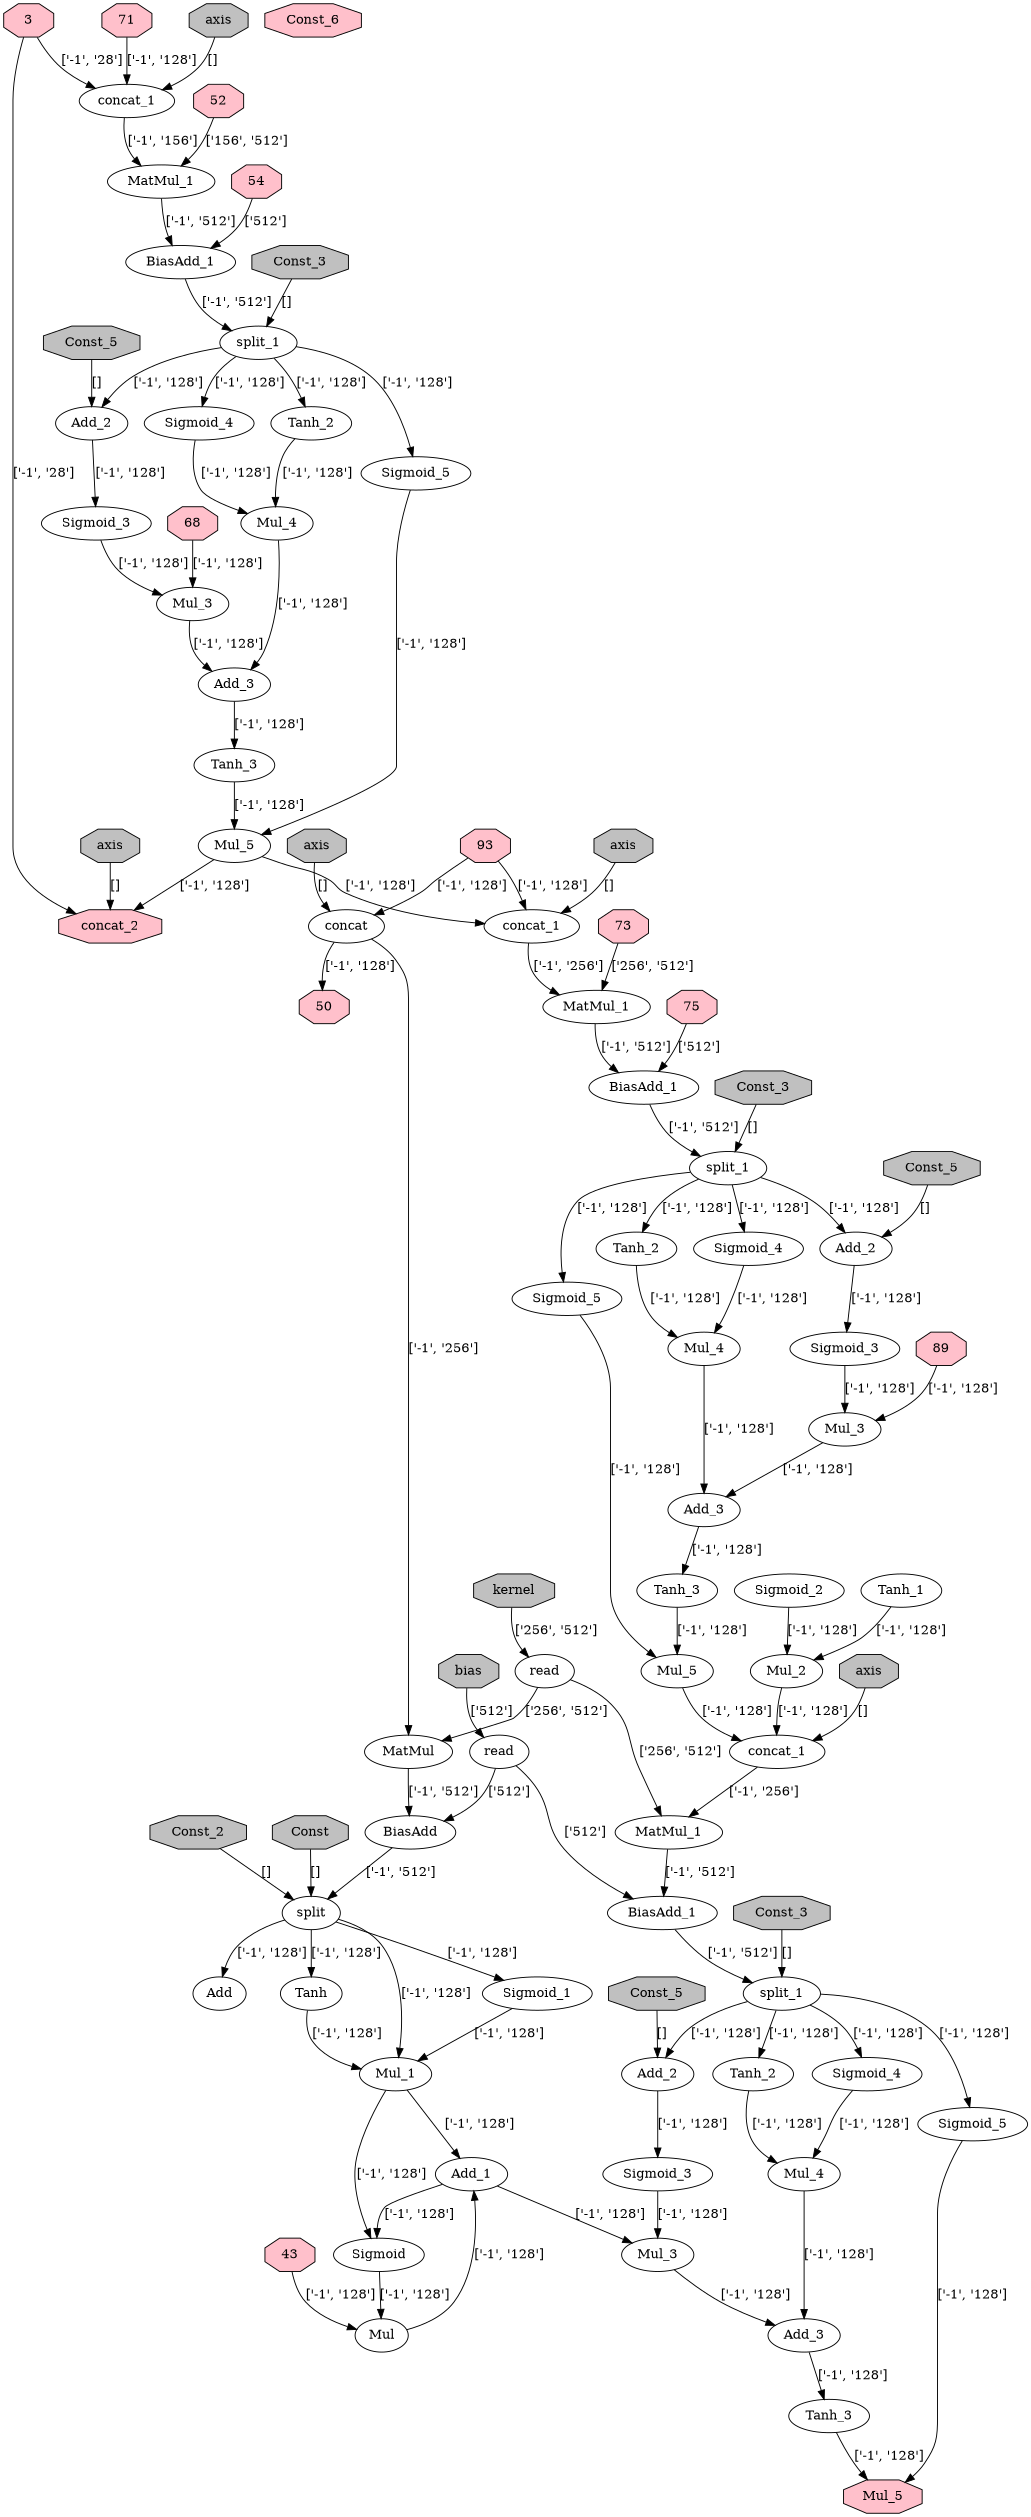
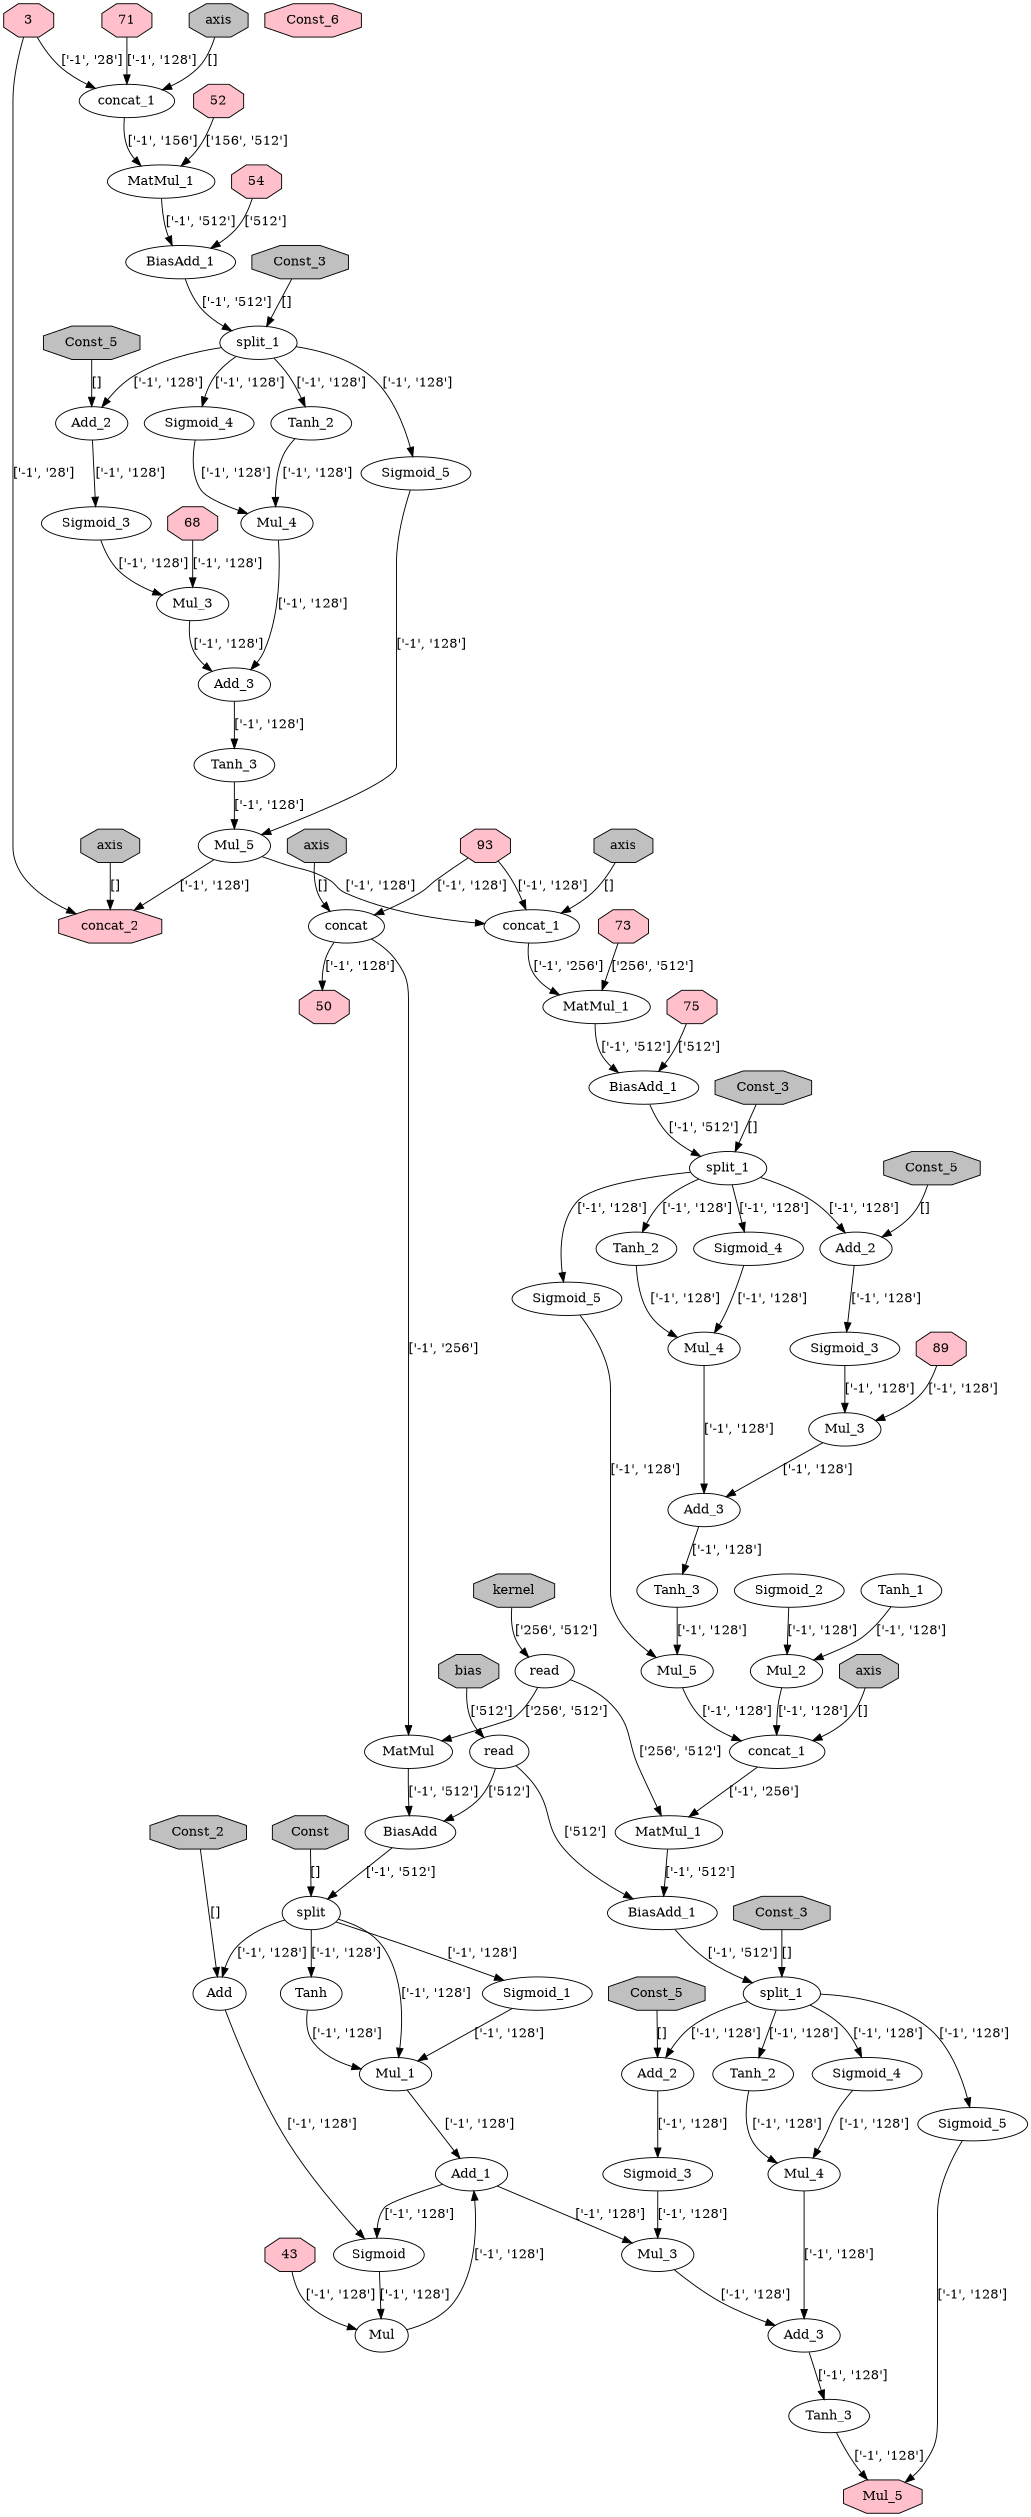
edge "Const_2" -> "split": now "Const_2" -> "Add"
edge "Mul_1" -> "Sigmoid": now "Add" -> "Sigmoid"
